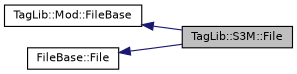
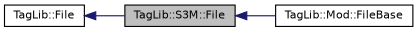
edge "TagLib::S3M::File" -> "TagLib::Mod::FileBase": reversed
node "FileBase::File": label "FileBase::File" -> "TagLib::File"
